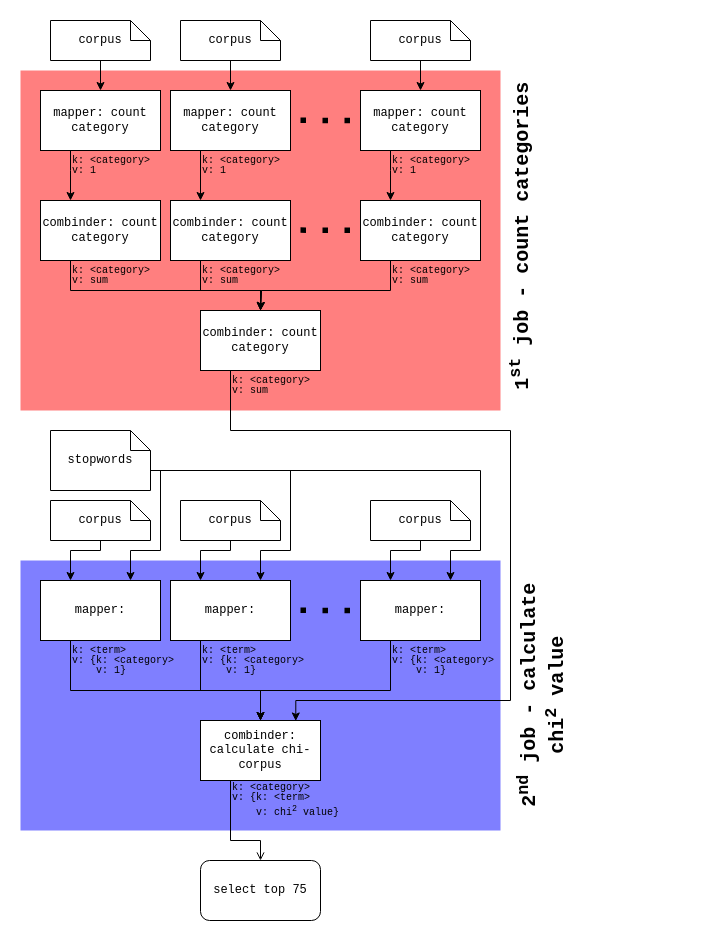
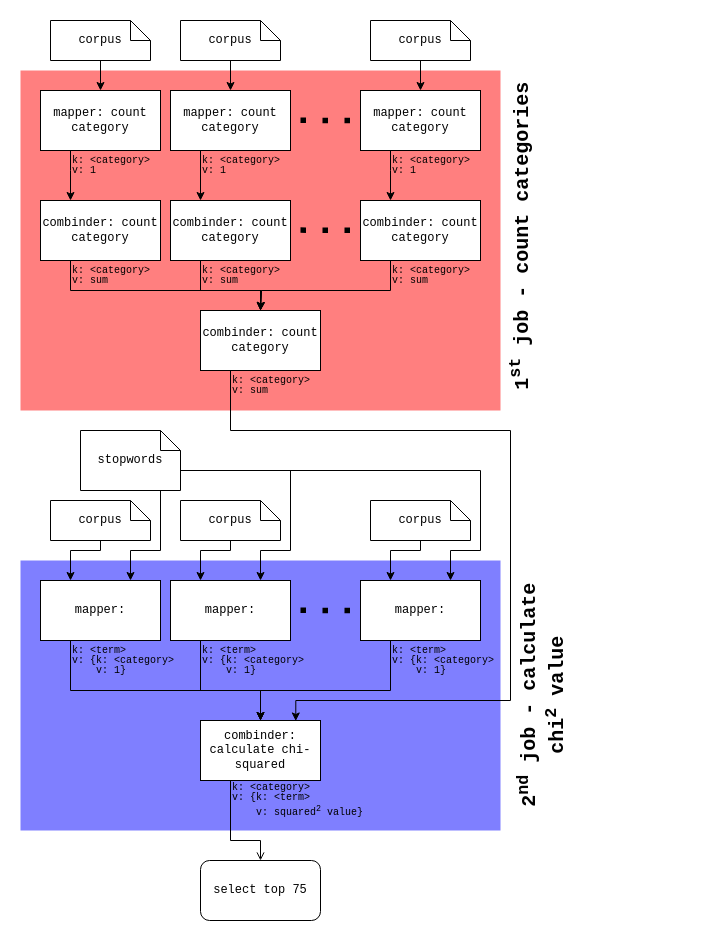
node "stopwords": moved (101, 461) -> (131, 461)
node "combinder: calculate chi-corpus": label "combinder: calculate chi-corpus" -> "combinder: calculate chi-squared"
node "k: <category> v: {k: <term> v: chi2 value}": label "k: <category> v: {k: <term> v: chi2 value}" -> "k: <category> v: {k: <term> v: squared2 value}"
